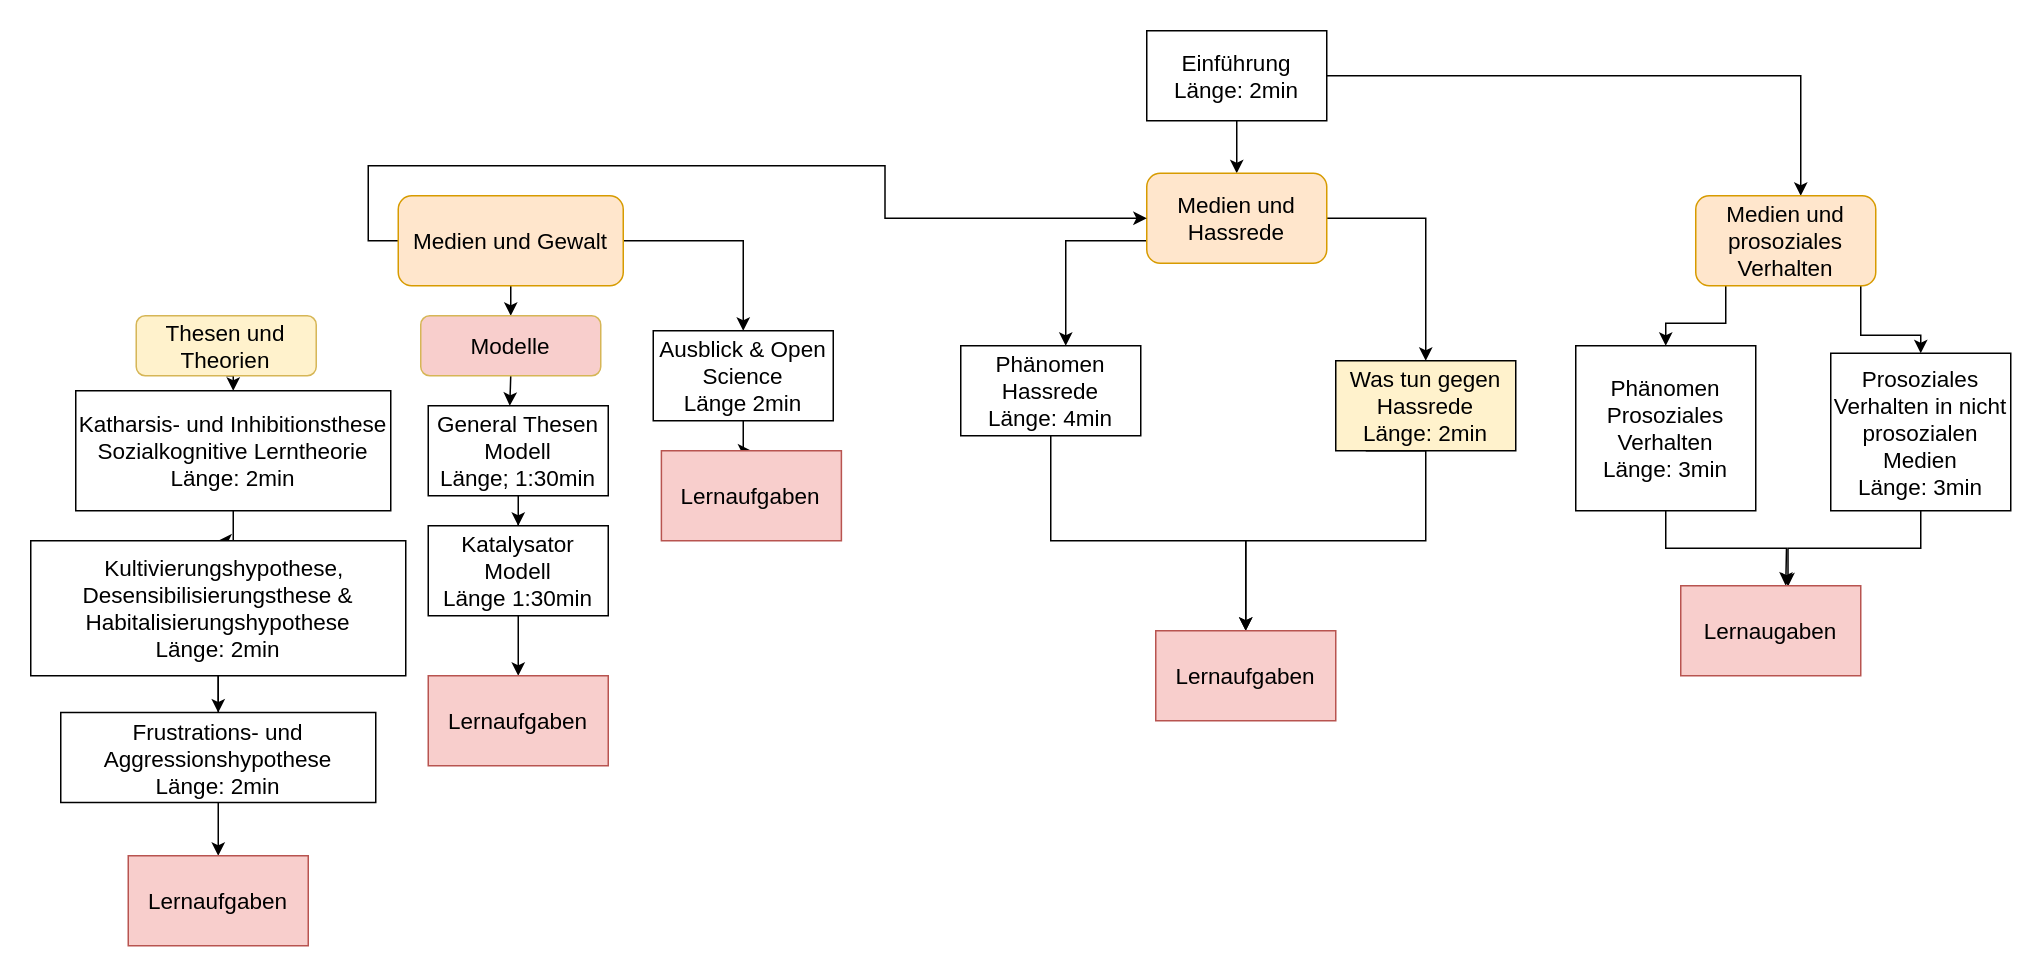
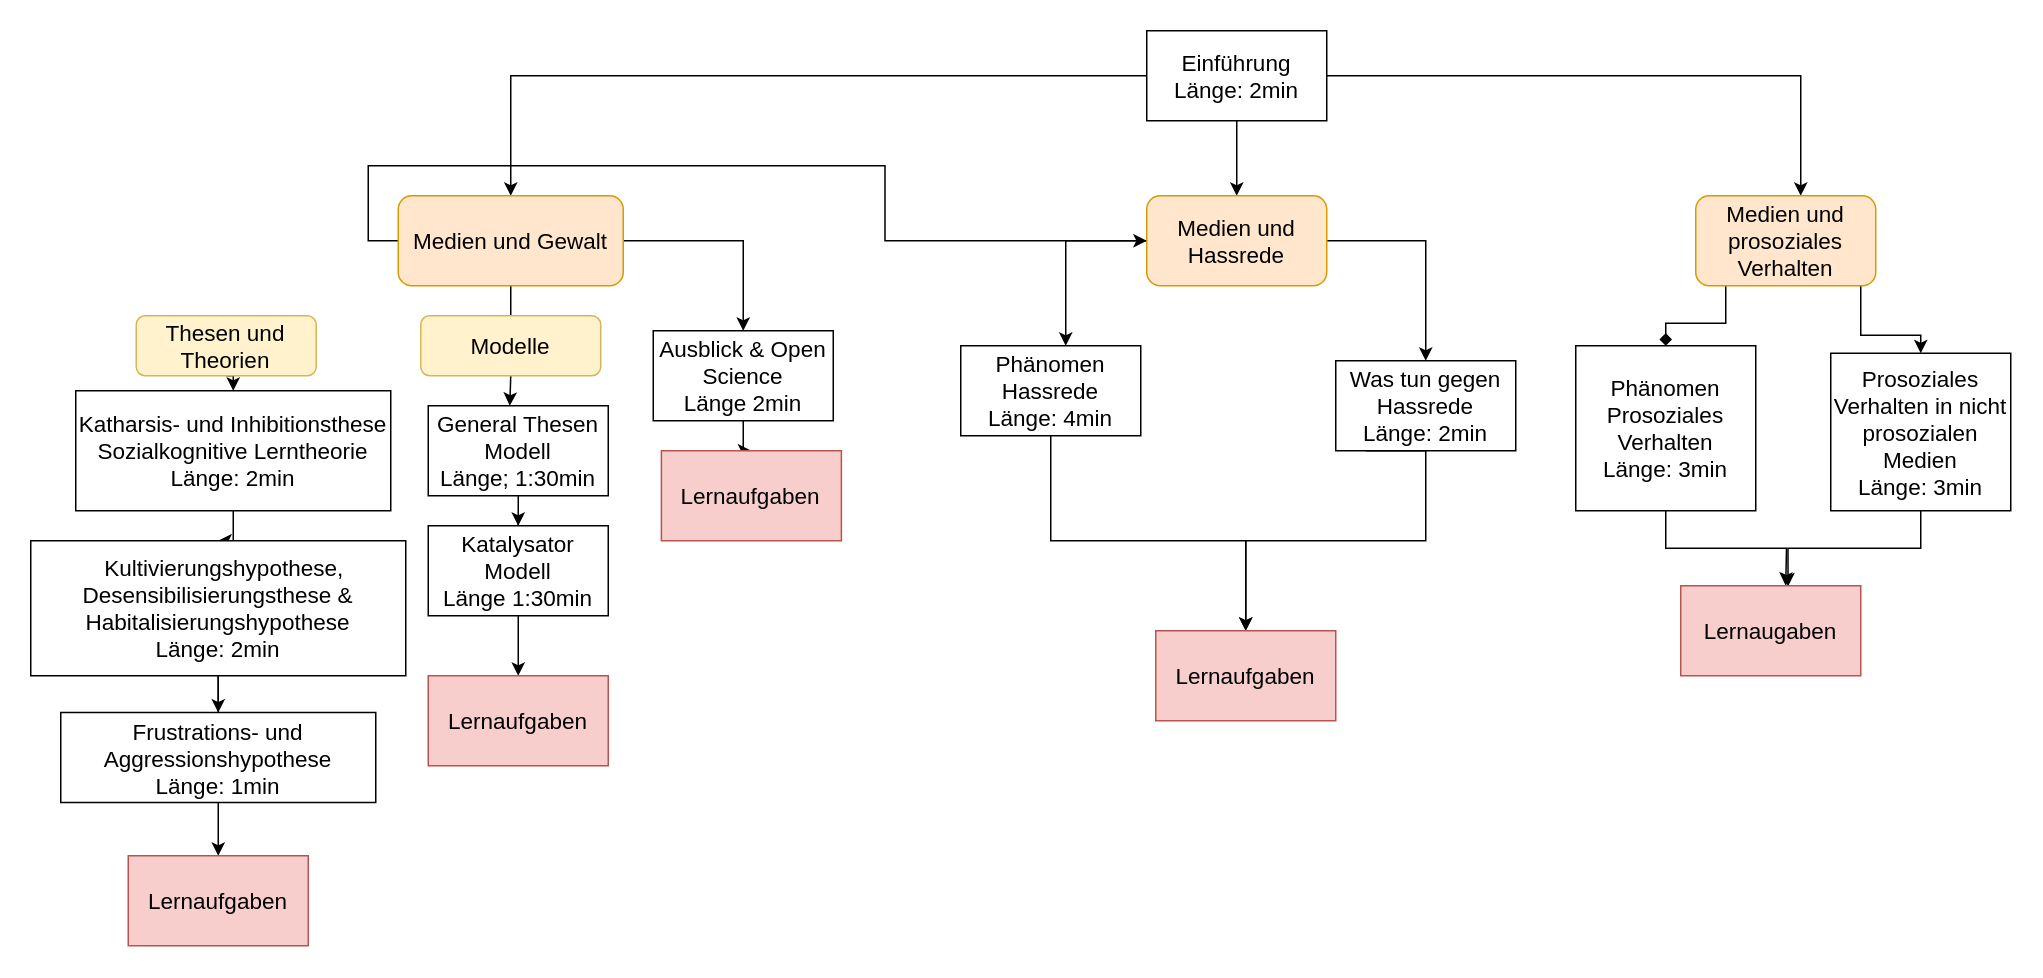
edge "Einführung Länge: 2min" -> "Medien und Gewalt": added
node "Medien und Hassrede": moved (1237, 218) -> (1237, 241)
edge "Medien und Gewalt" -> "Modelle": arrowhead classic -> none
edge "Medien und prosoziales Verhalten" -> "Phänomen Prosoziales Verhalten Länge: 3min": arrowhead classic -> diamond
node "Modelle": fillcolor #f8cecc -> #fff2cc
node "Was tun gegen Hassrede Länge: 2min": fillcolor #fff2cc -> #ffffff
node "Frustrations- und Aggressionshypothese Länge: 2min": label "Frustrations- und Aggressionshypothese Länge: 2min" -> "Frustrations- und Aggressionshypothese Länge: 1min"
